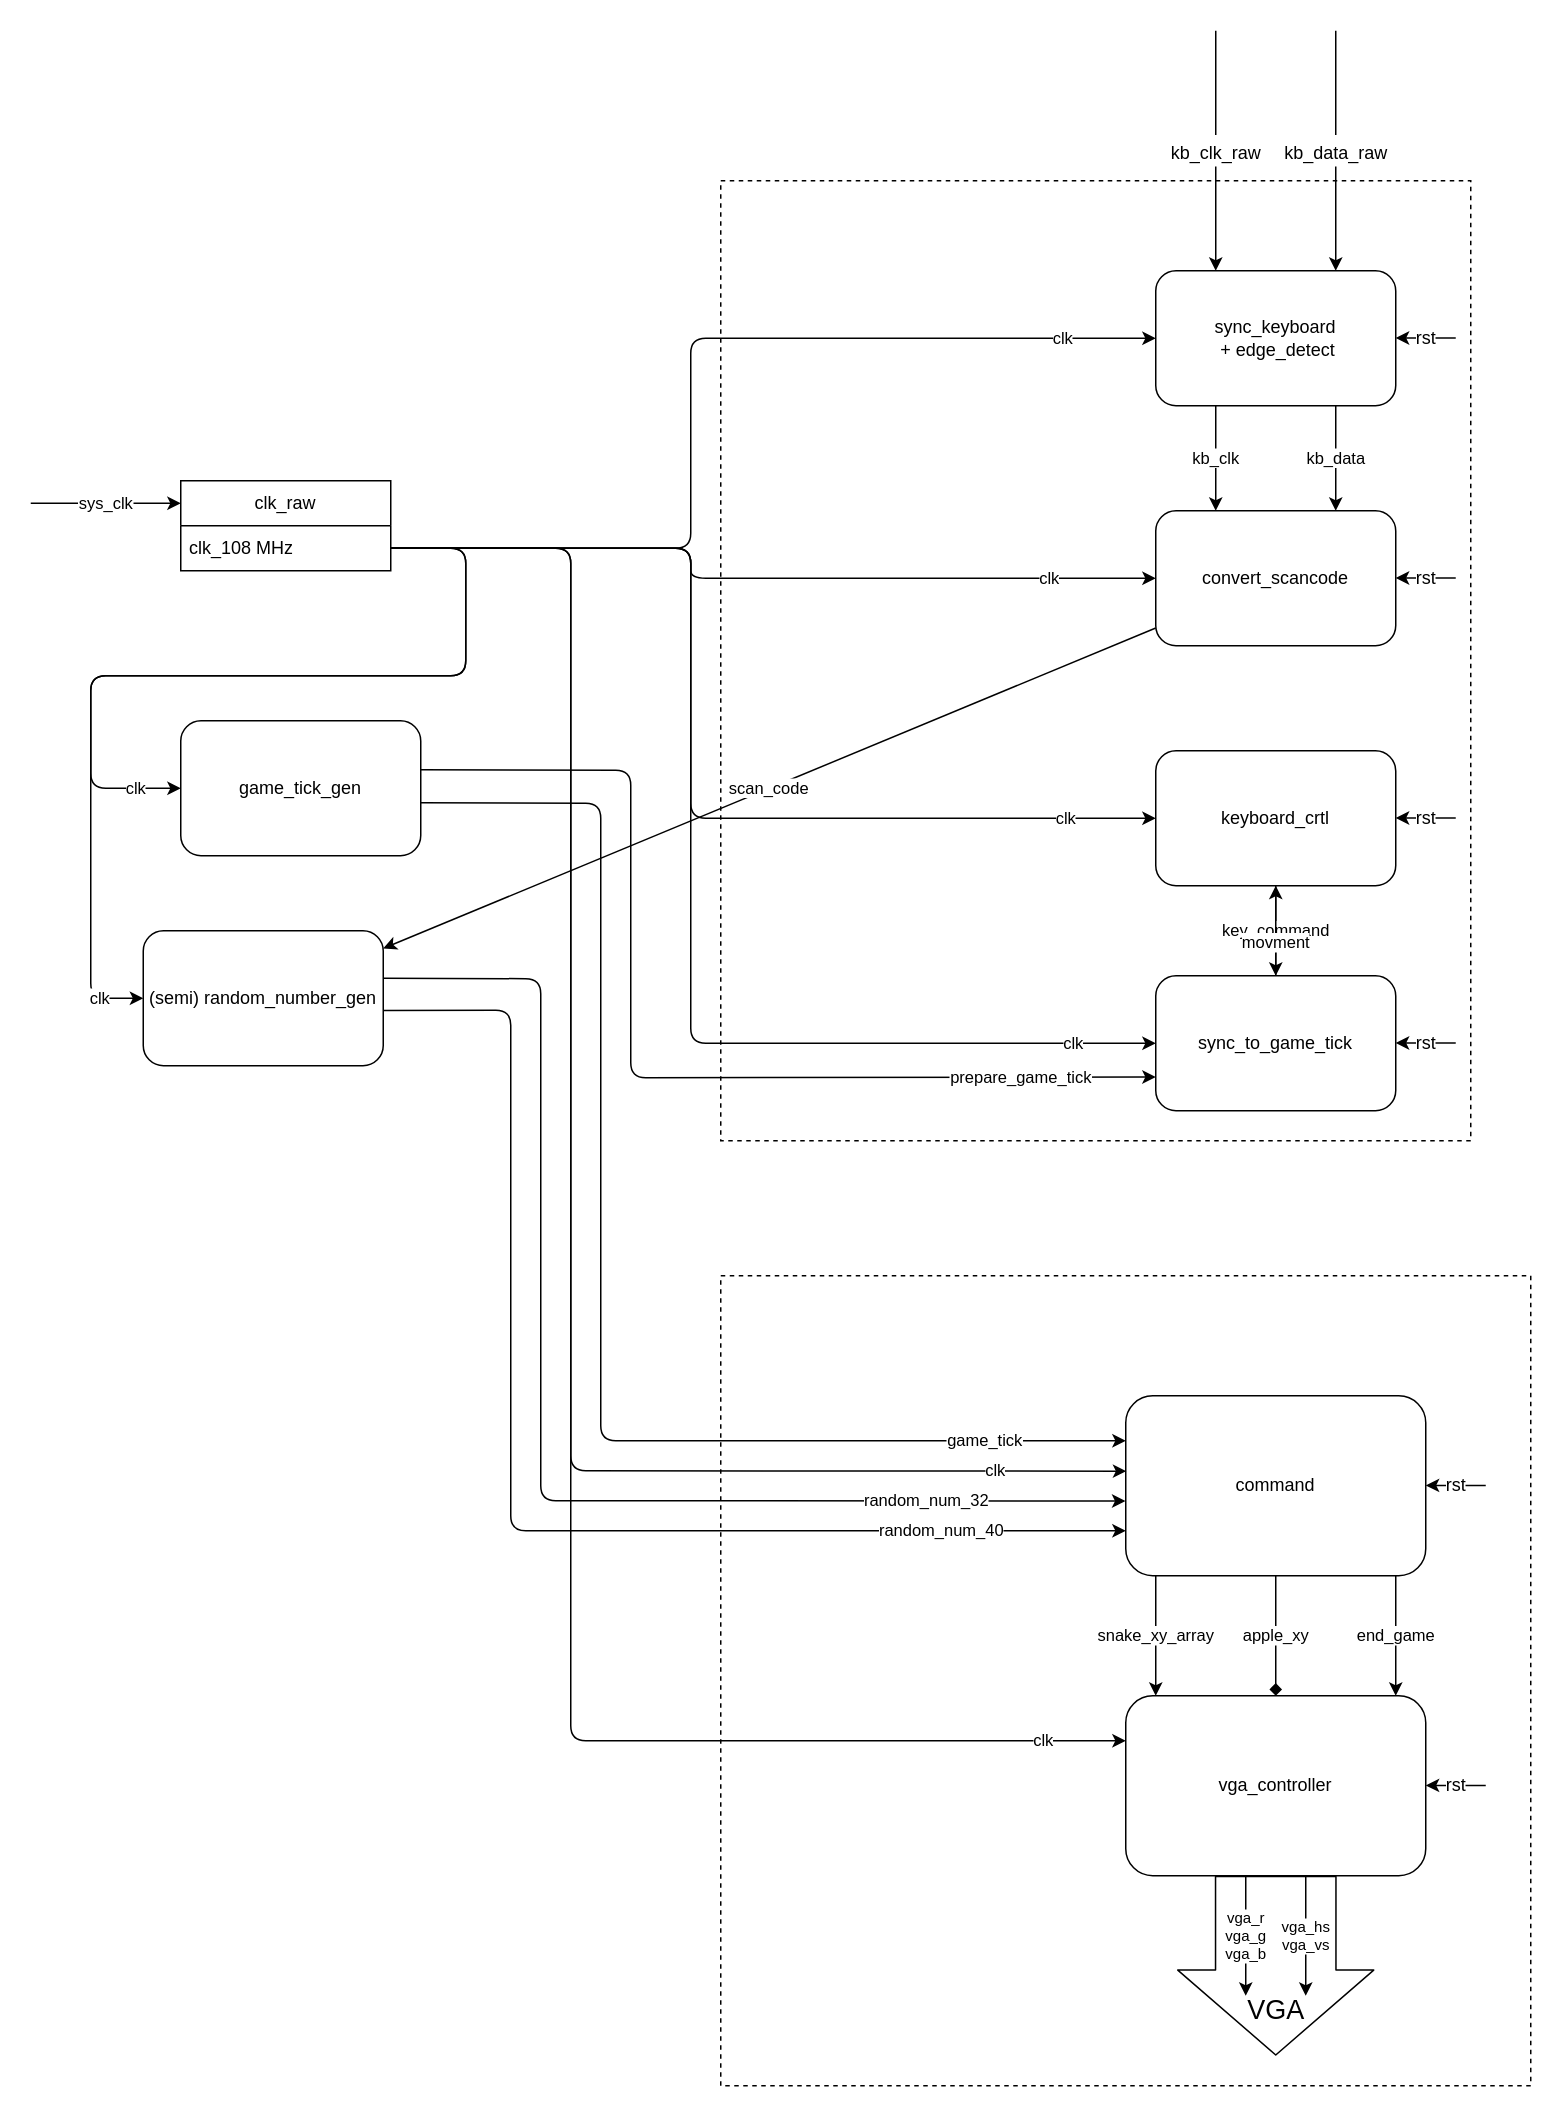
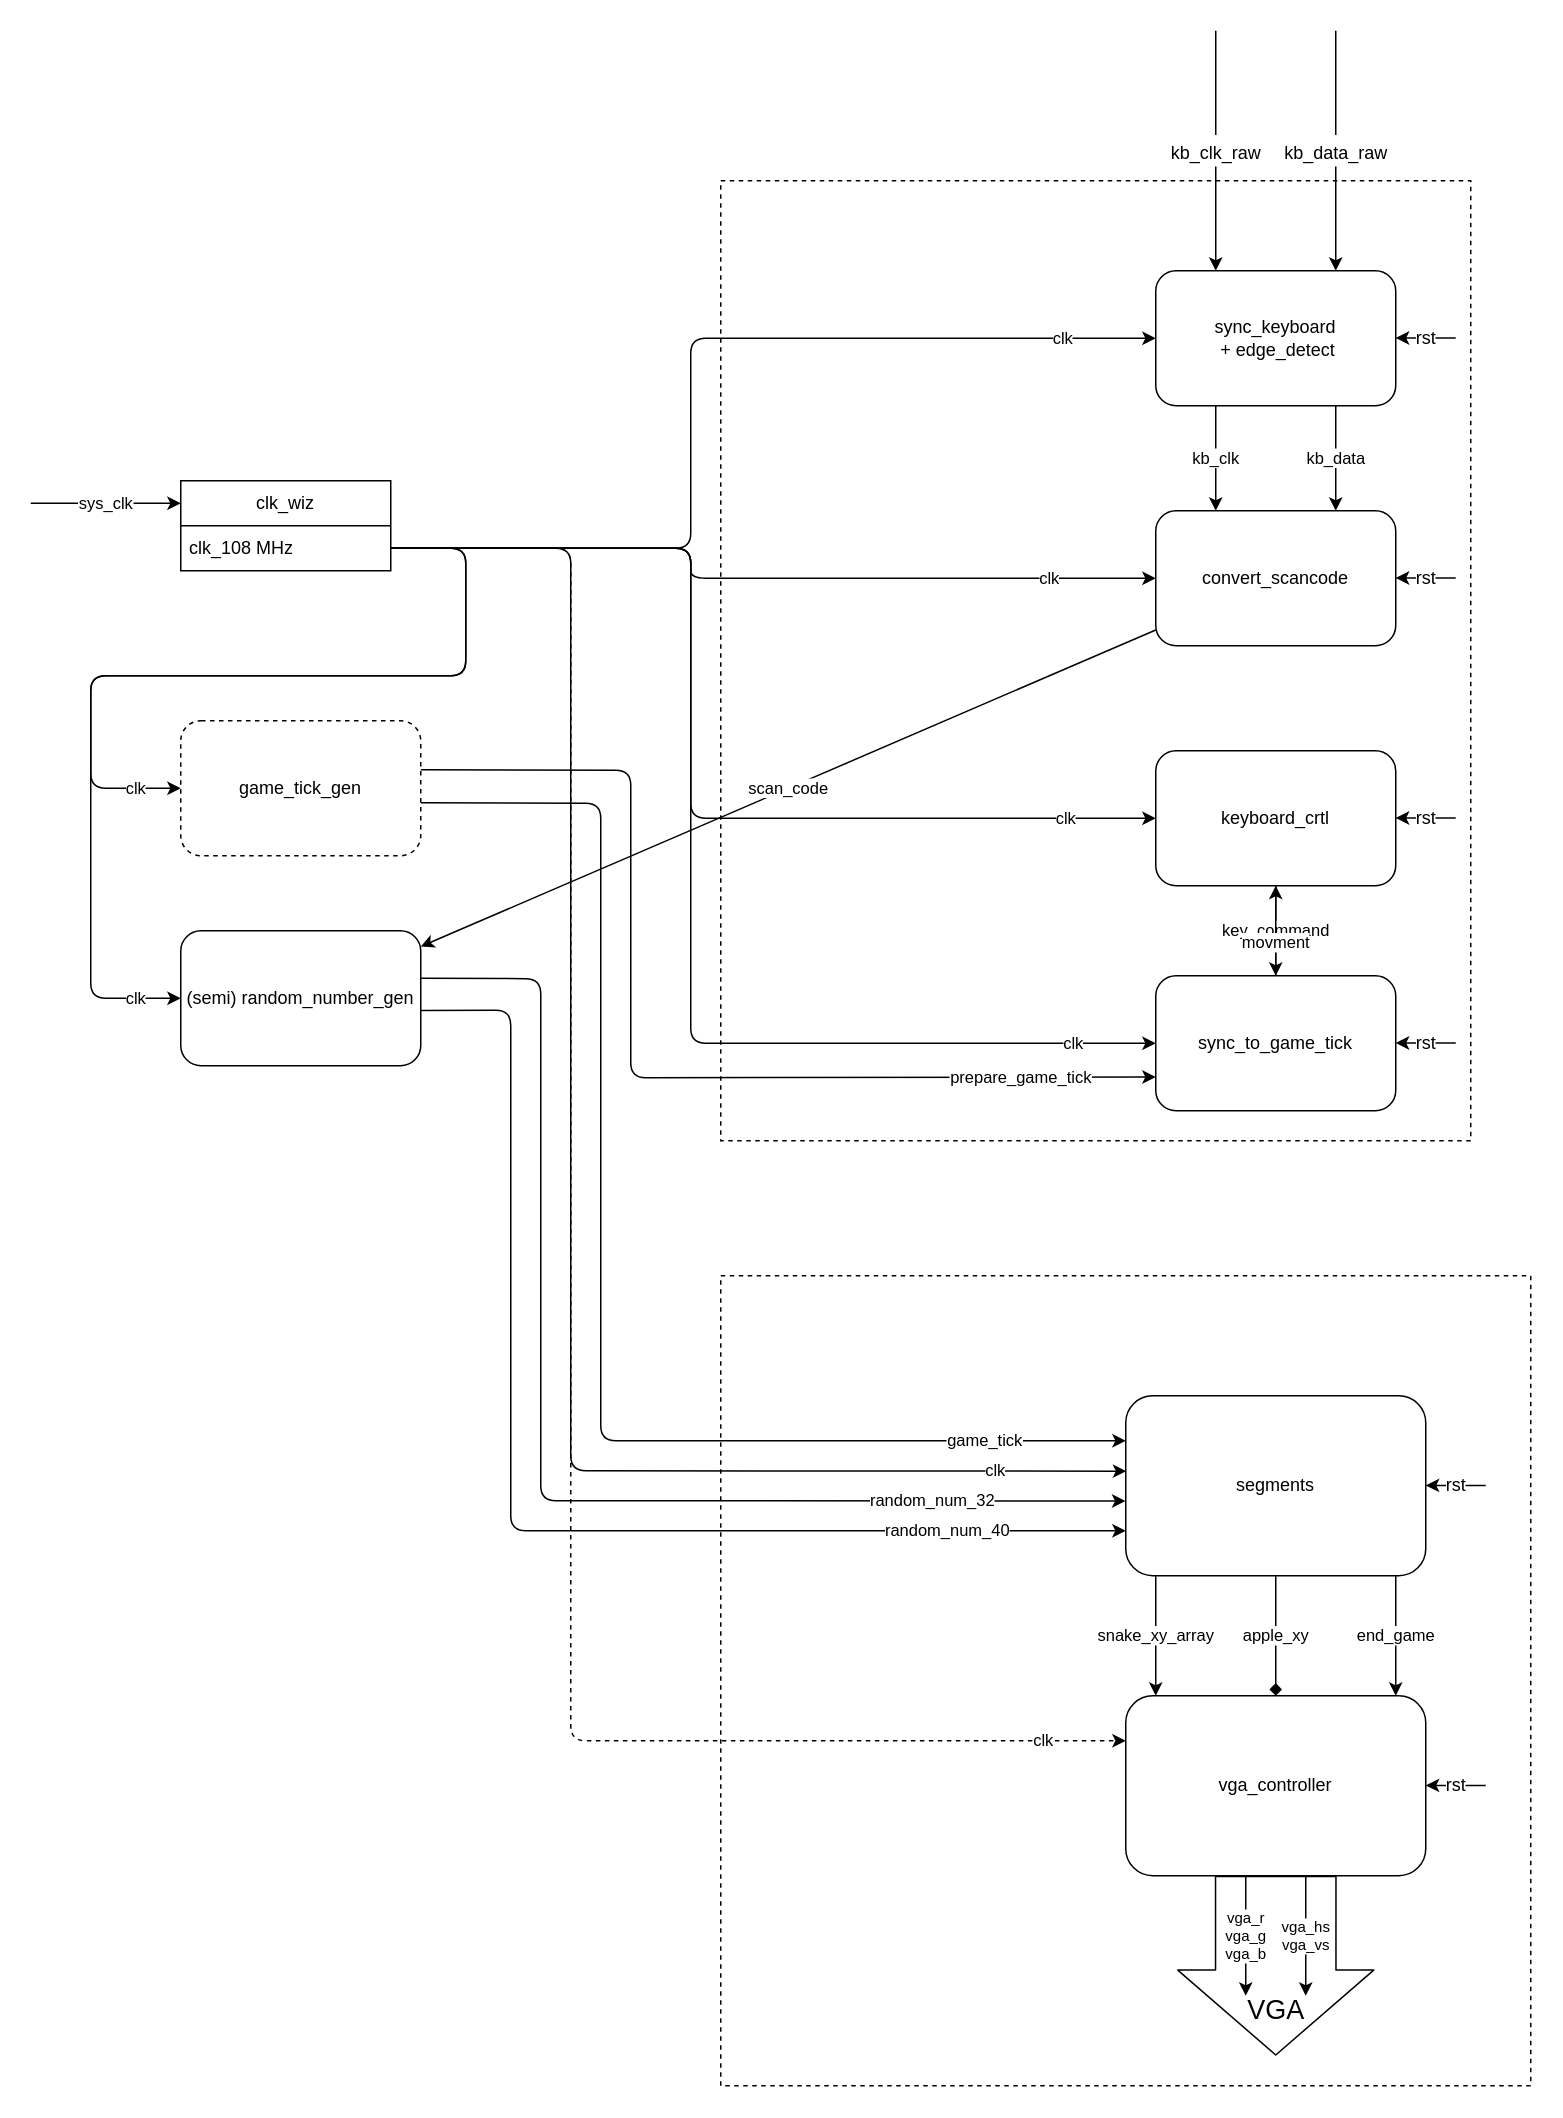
node "clk_raw": label "clk_raw" -> "clk_wiz"
node "game_tick_gen": style solid -> dashed
node "(semi) random_number_gen": moved (263, 998) -> (301, 998)
node "command": label "command" -> "segments"
edge "clk_108 MHz" -> "vga_controller": style solid -> dashed
